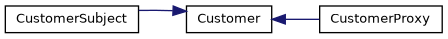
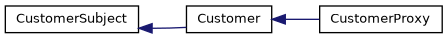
edge "CustomerSubject" -> "Customer": reversed
